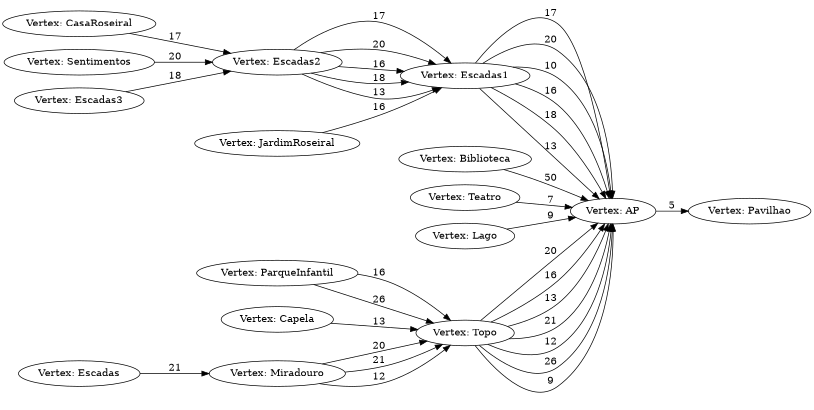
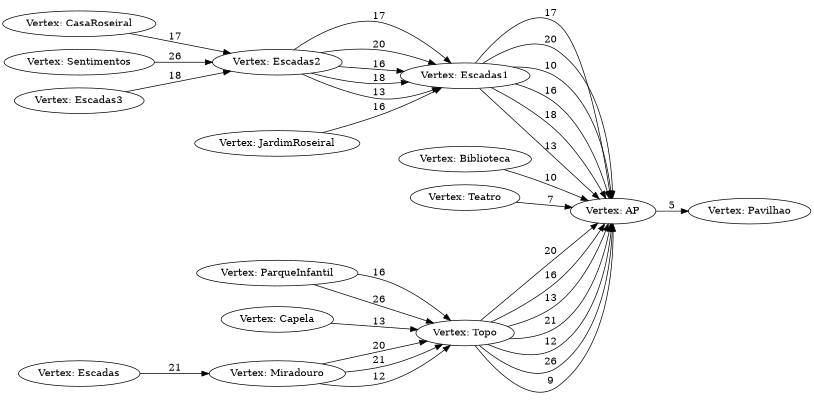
edge "Vertex: Sentimentos" -> "Vertex: Escadas2": label "20" -> "26"
edge "Vertex: Biblioteca" -> "Vertex: AP": label "50" -> "10"
node "Vertex: Lago": removed
